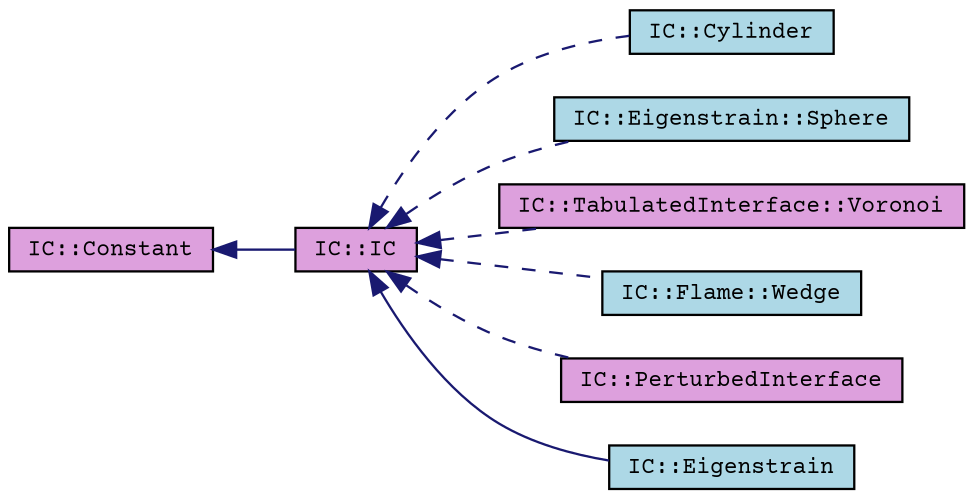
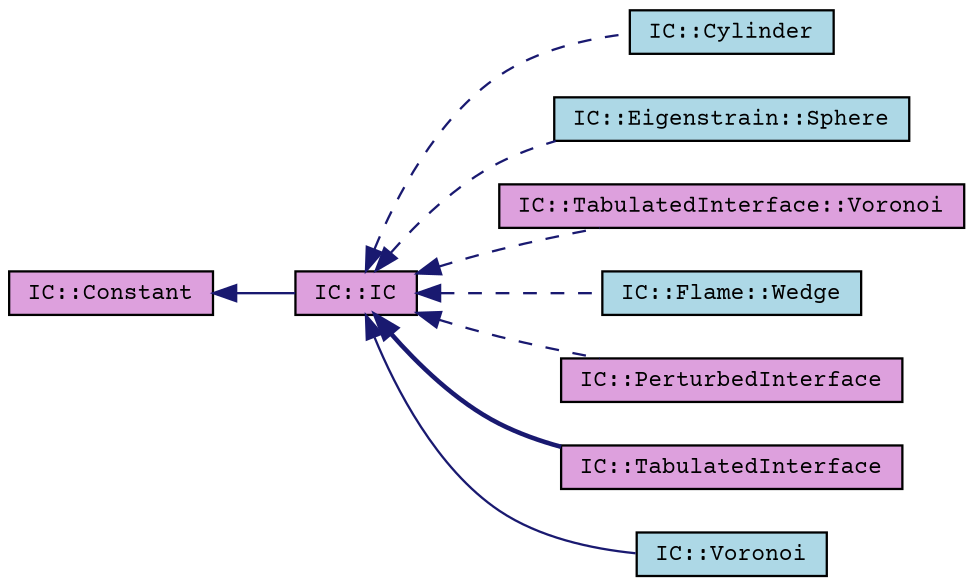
node "IC::TabulatedInterface": added
node "IC::Eigenstrain": label "IC::Eigenstrain" -> "IC::Voronoi"
